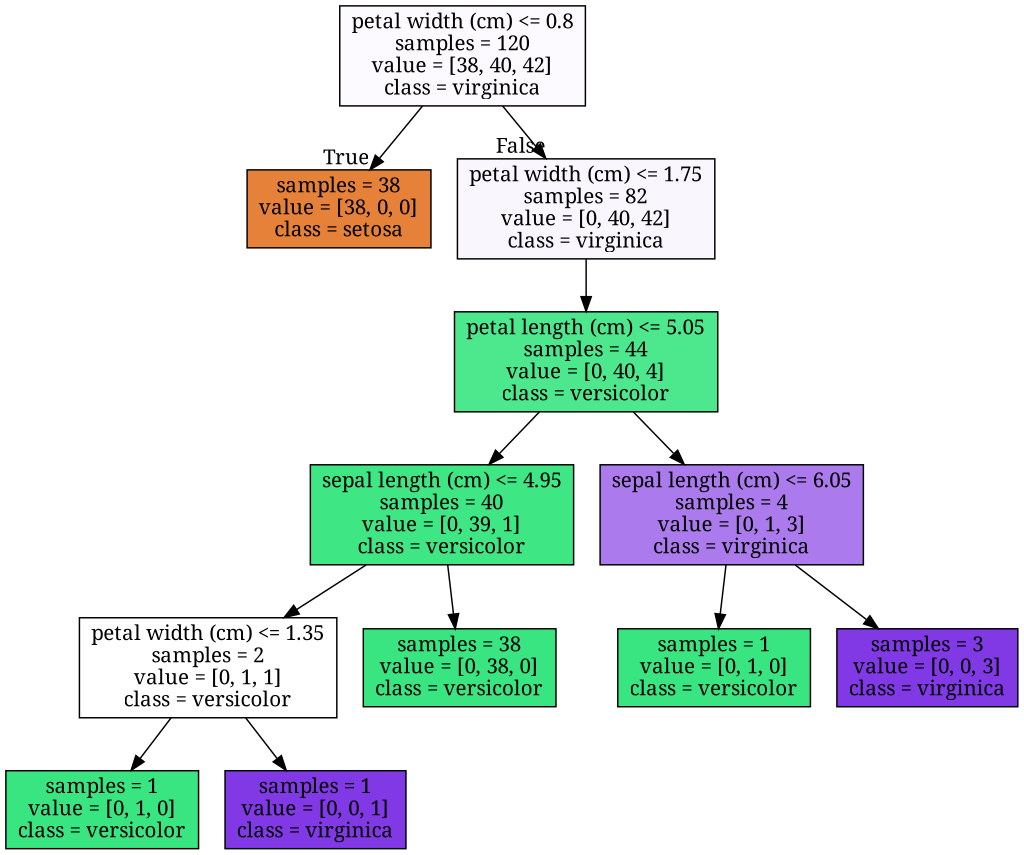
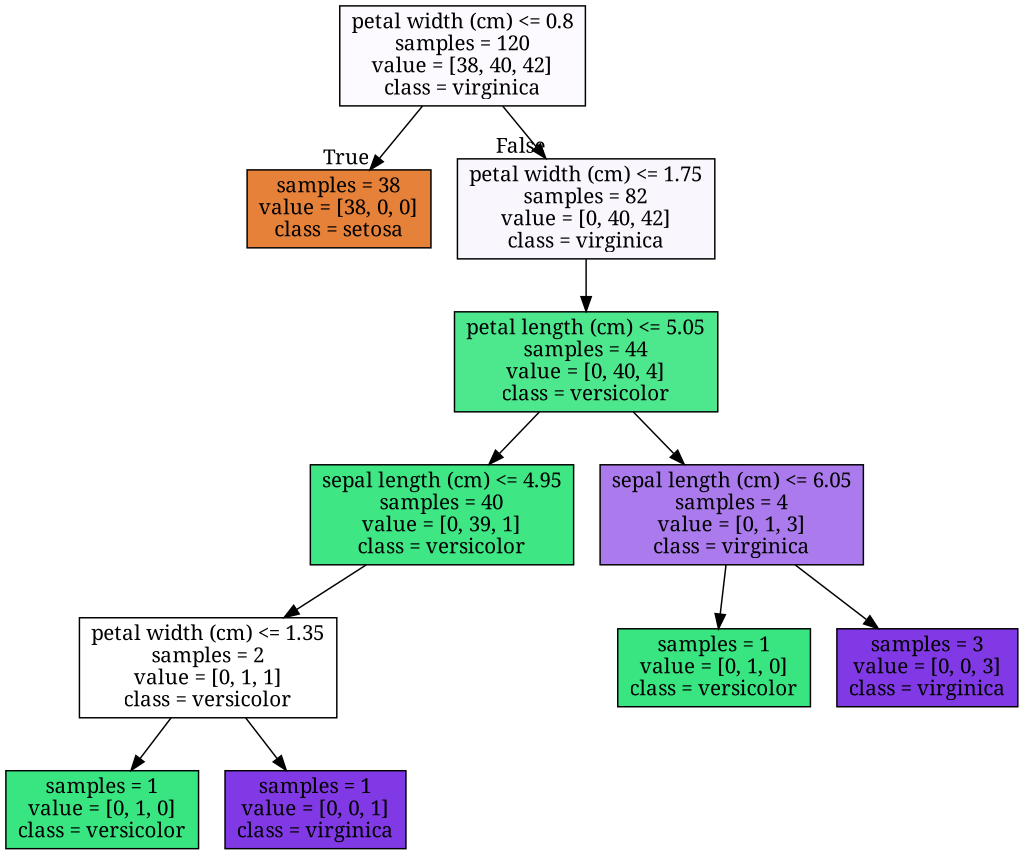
node "samples = 38 value = [0, 38, 0] class = versicolor": removed
